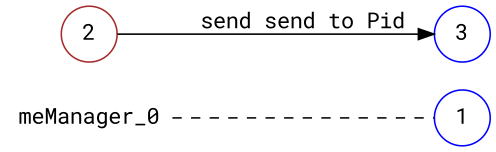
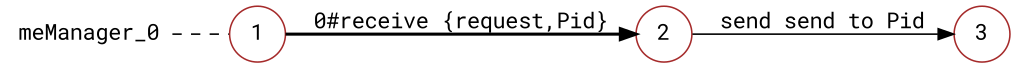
edge "1" -> "2": added, label "0#receive {request,Pid}"
node "3": color blue -> brown
node "1": color blue -> brown
